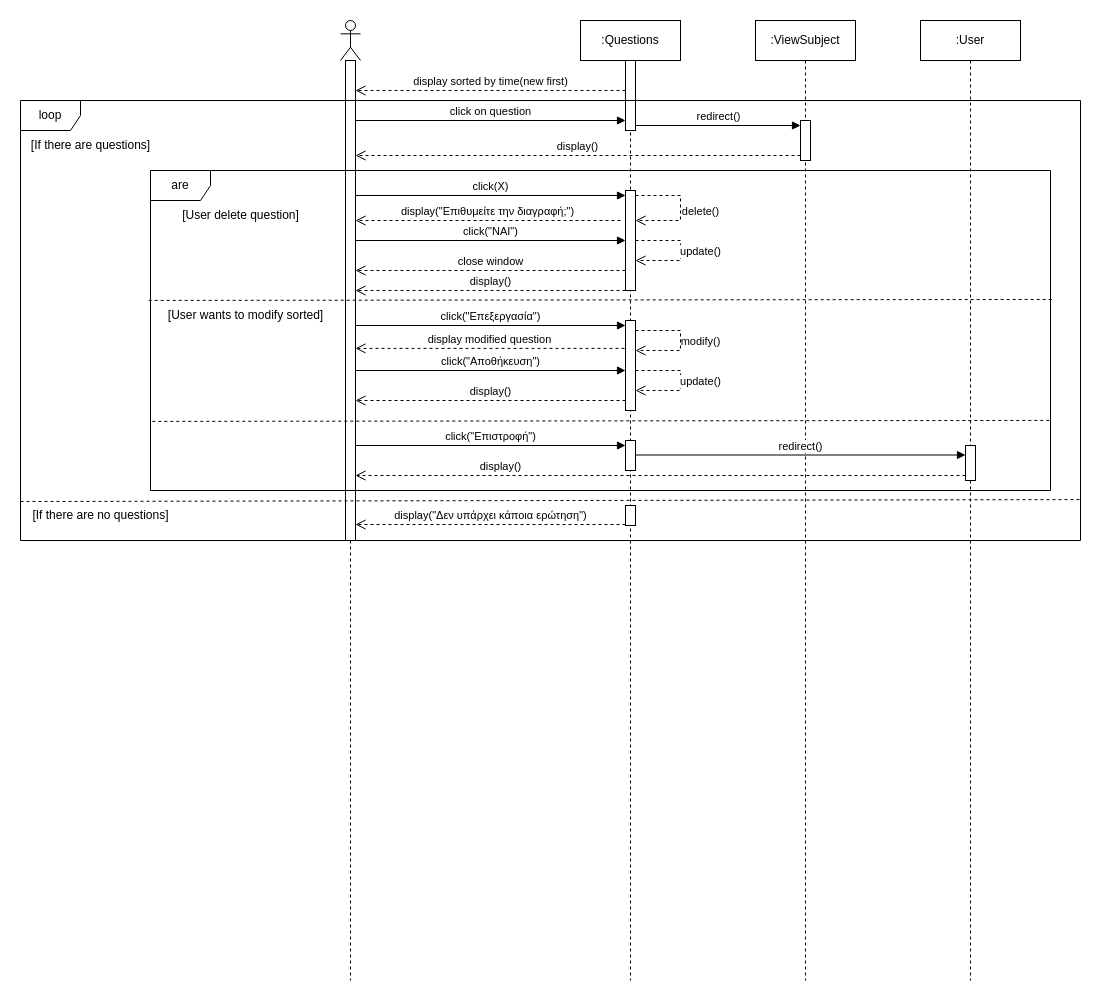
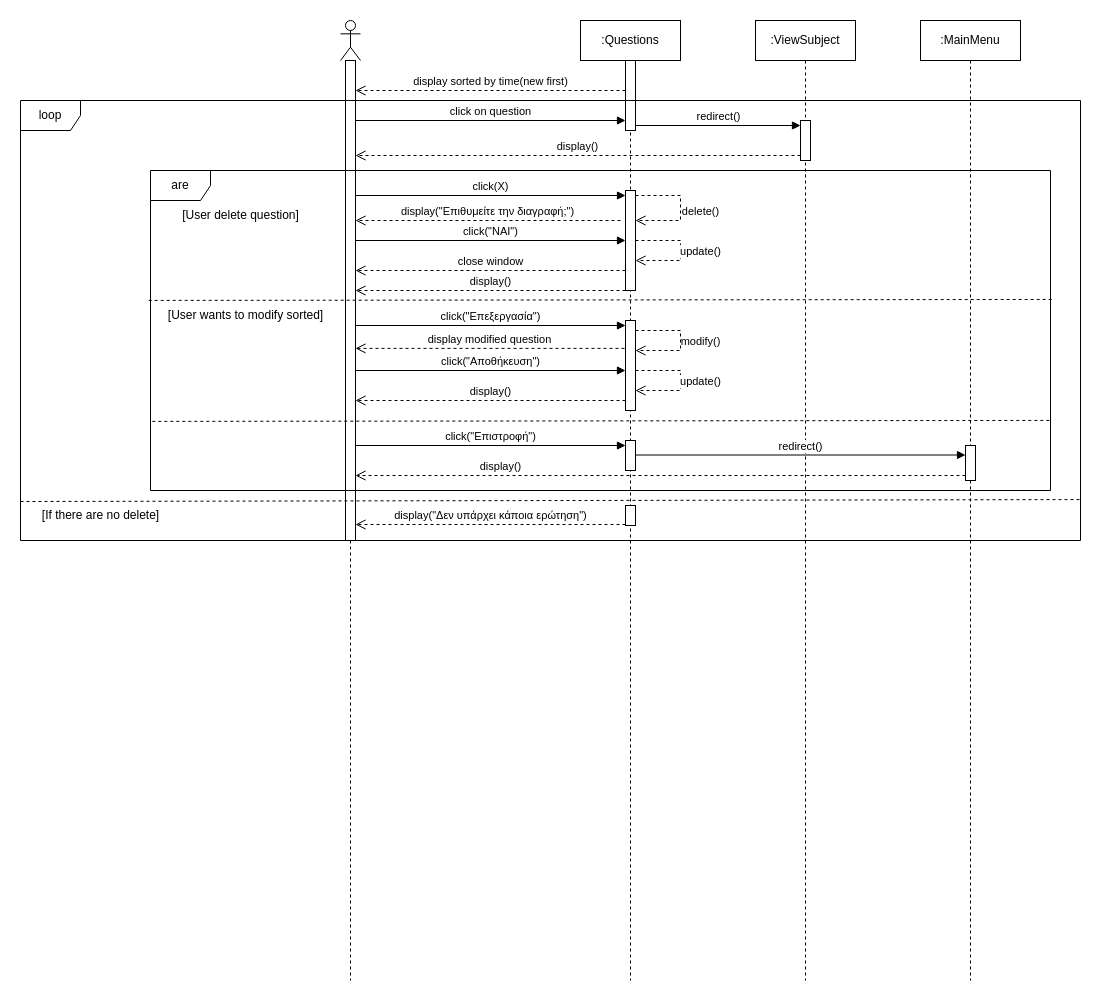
node ":User": label ":User" -> ":MainMenu"
node "[If there are questions]": removed
node "[If there are no questions]": label "[If there are no questions]" -> "[If there are no delete]"
